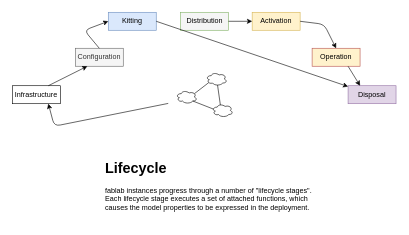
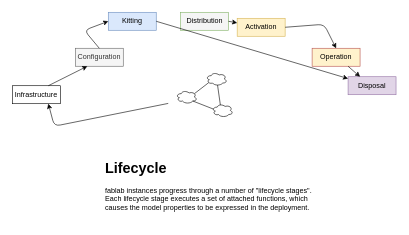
node "Activation": moved (276, 21) -> (261, 27)
node "Disposal": moved (372, 95) -> (372, 86)
